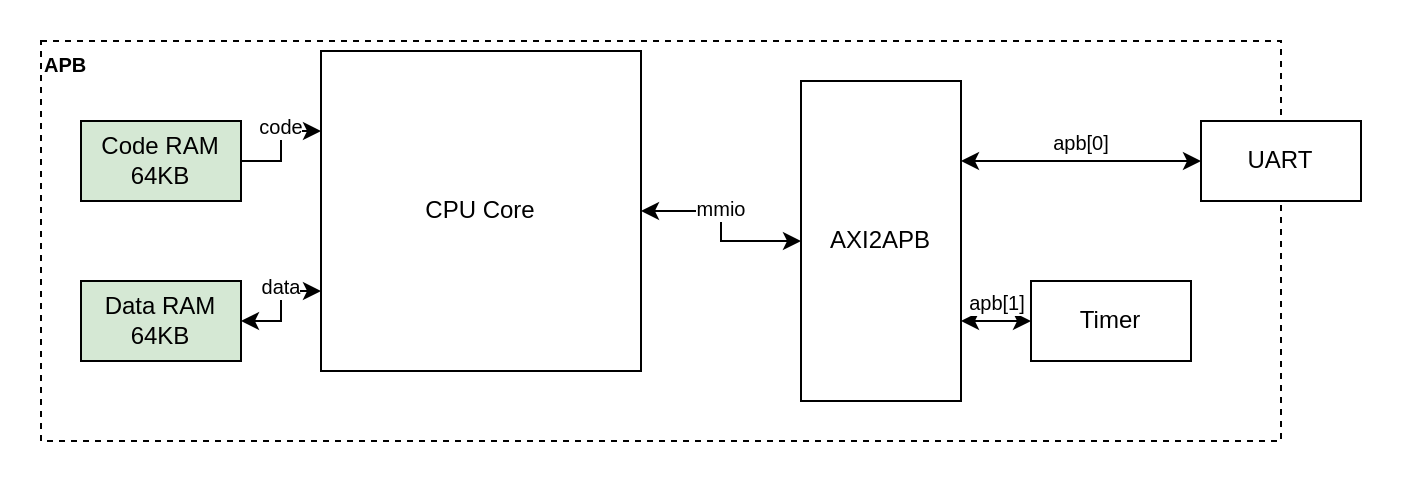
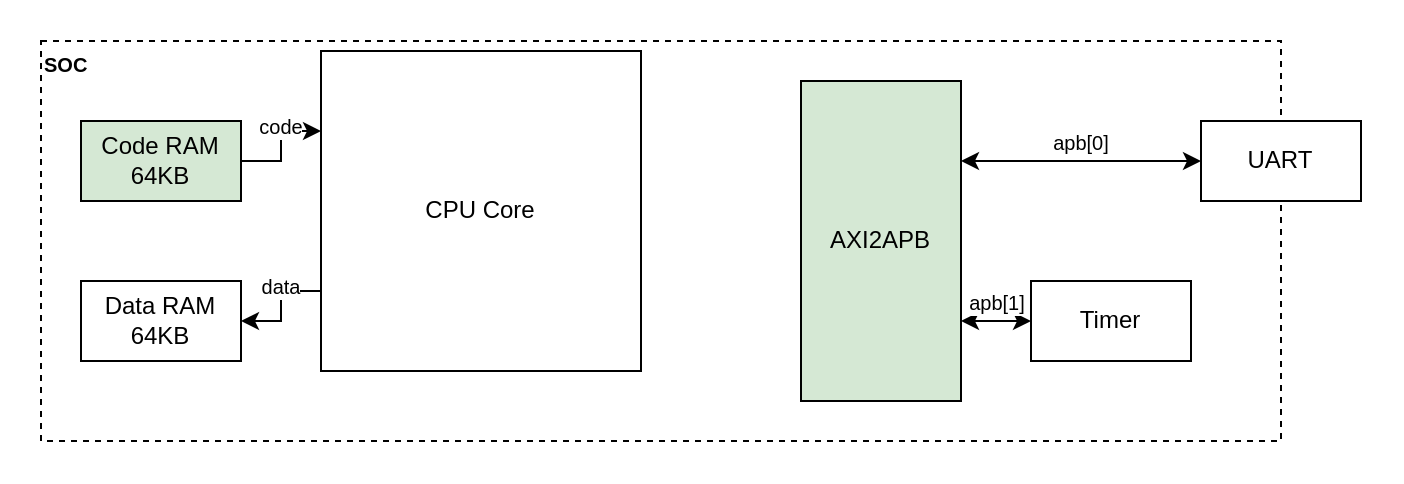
node "APB": label "APB" -> "SOC"
edge "CPU Core" -- "AXI2APB": removed, label "mmio"
node "AXI2APB": fillcolor #ffffff -> #d5e8d4
edge "CPU Core" -- "Data RAM 64KB": arrowhead classic -> none
node "Data RAM 64KB": fillcolor #d5e8d4 -> #ffffff
